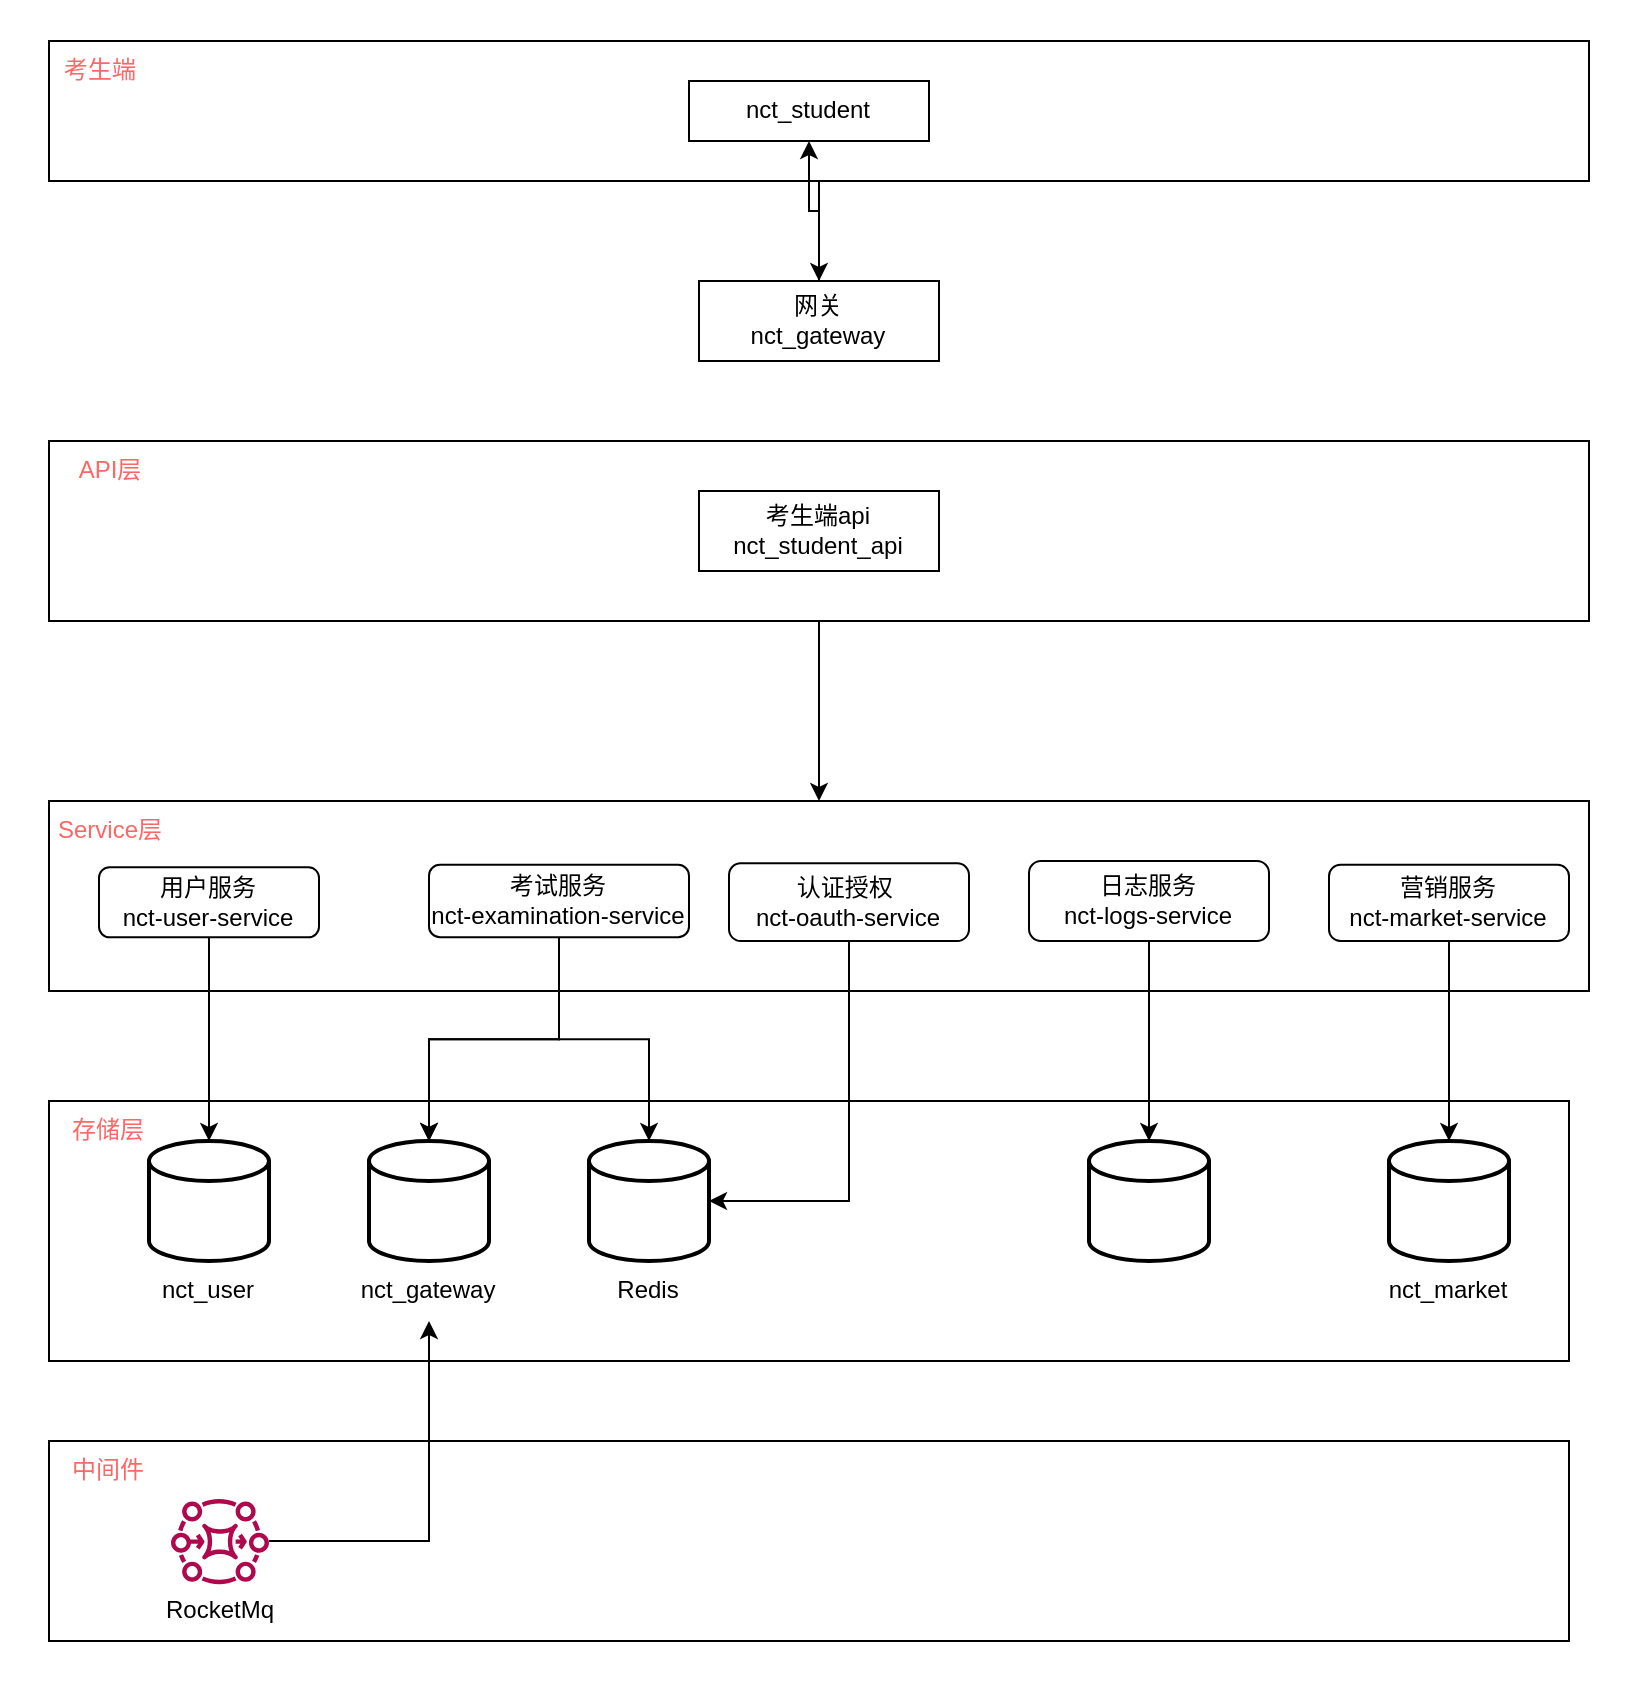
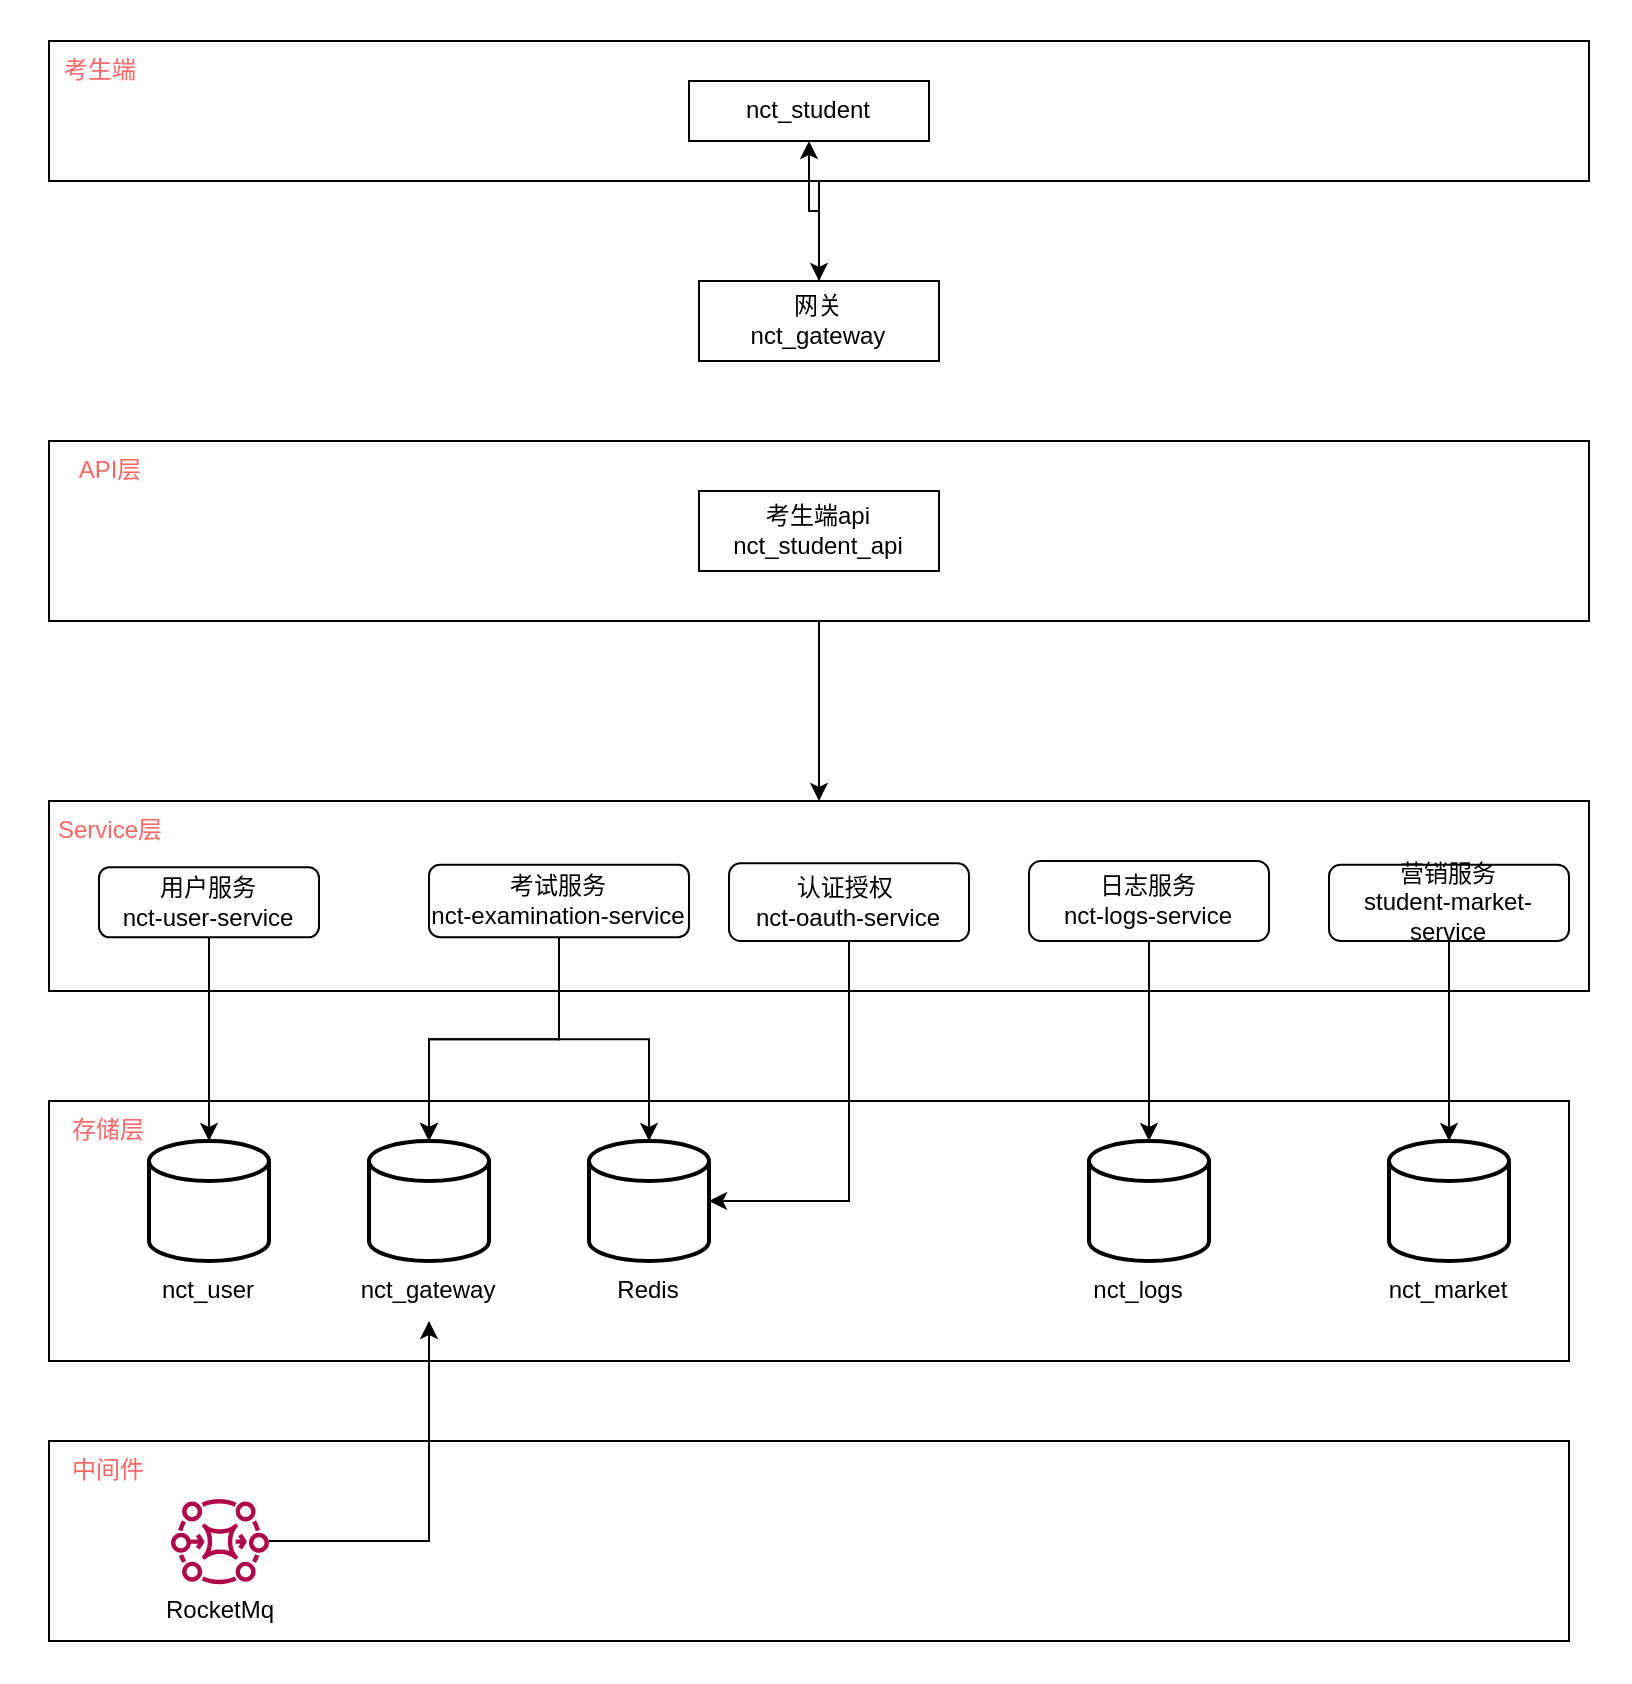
node "营销服务nct-market-service": label "营销服务nct-market-service" -> "营销服务student-market-service"
node "nct_logs": added
